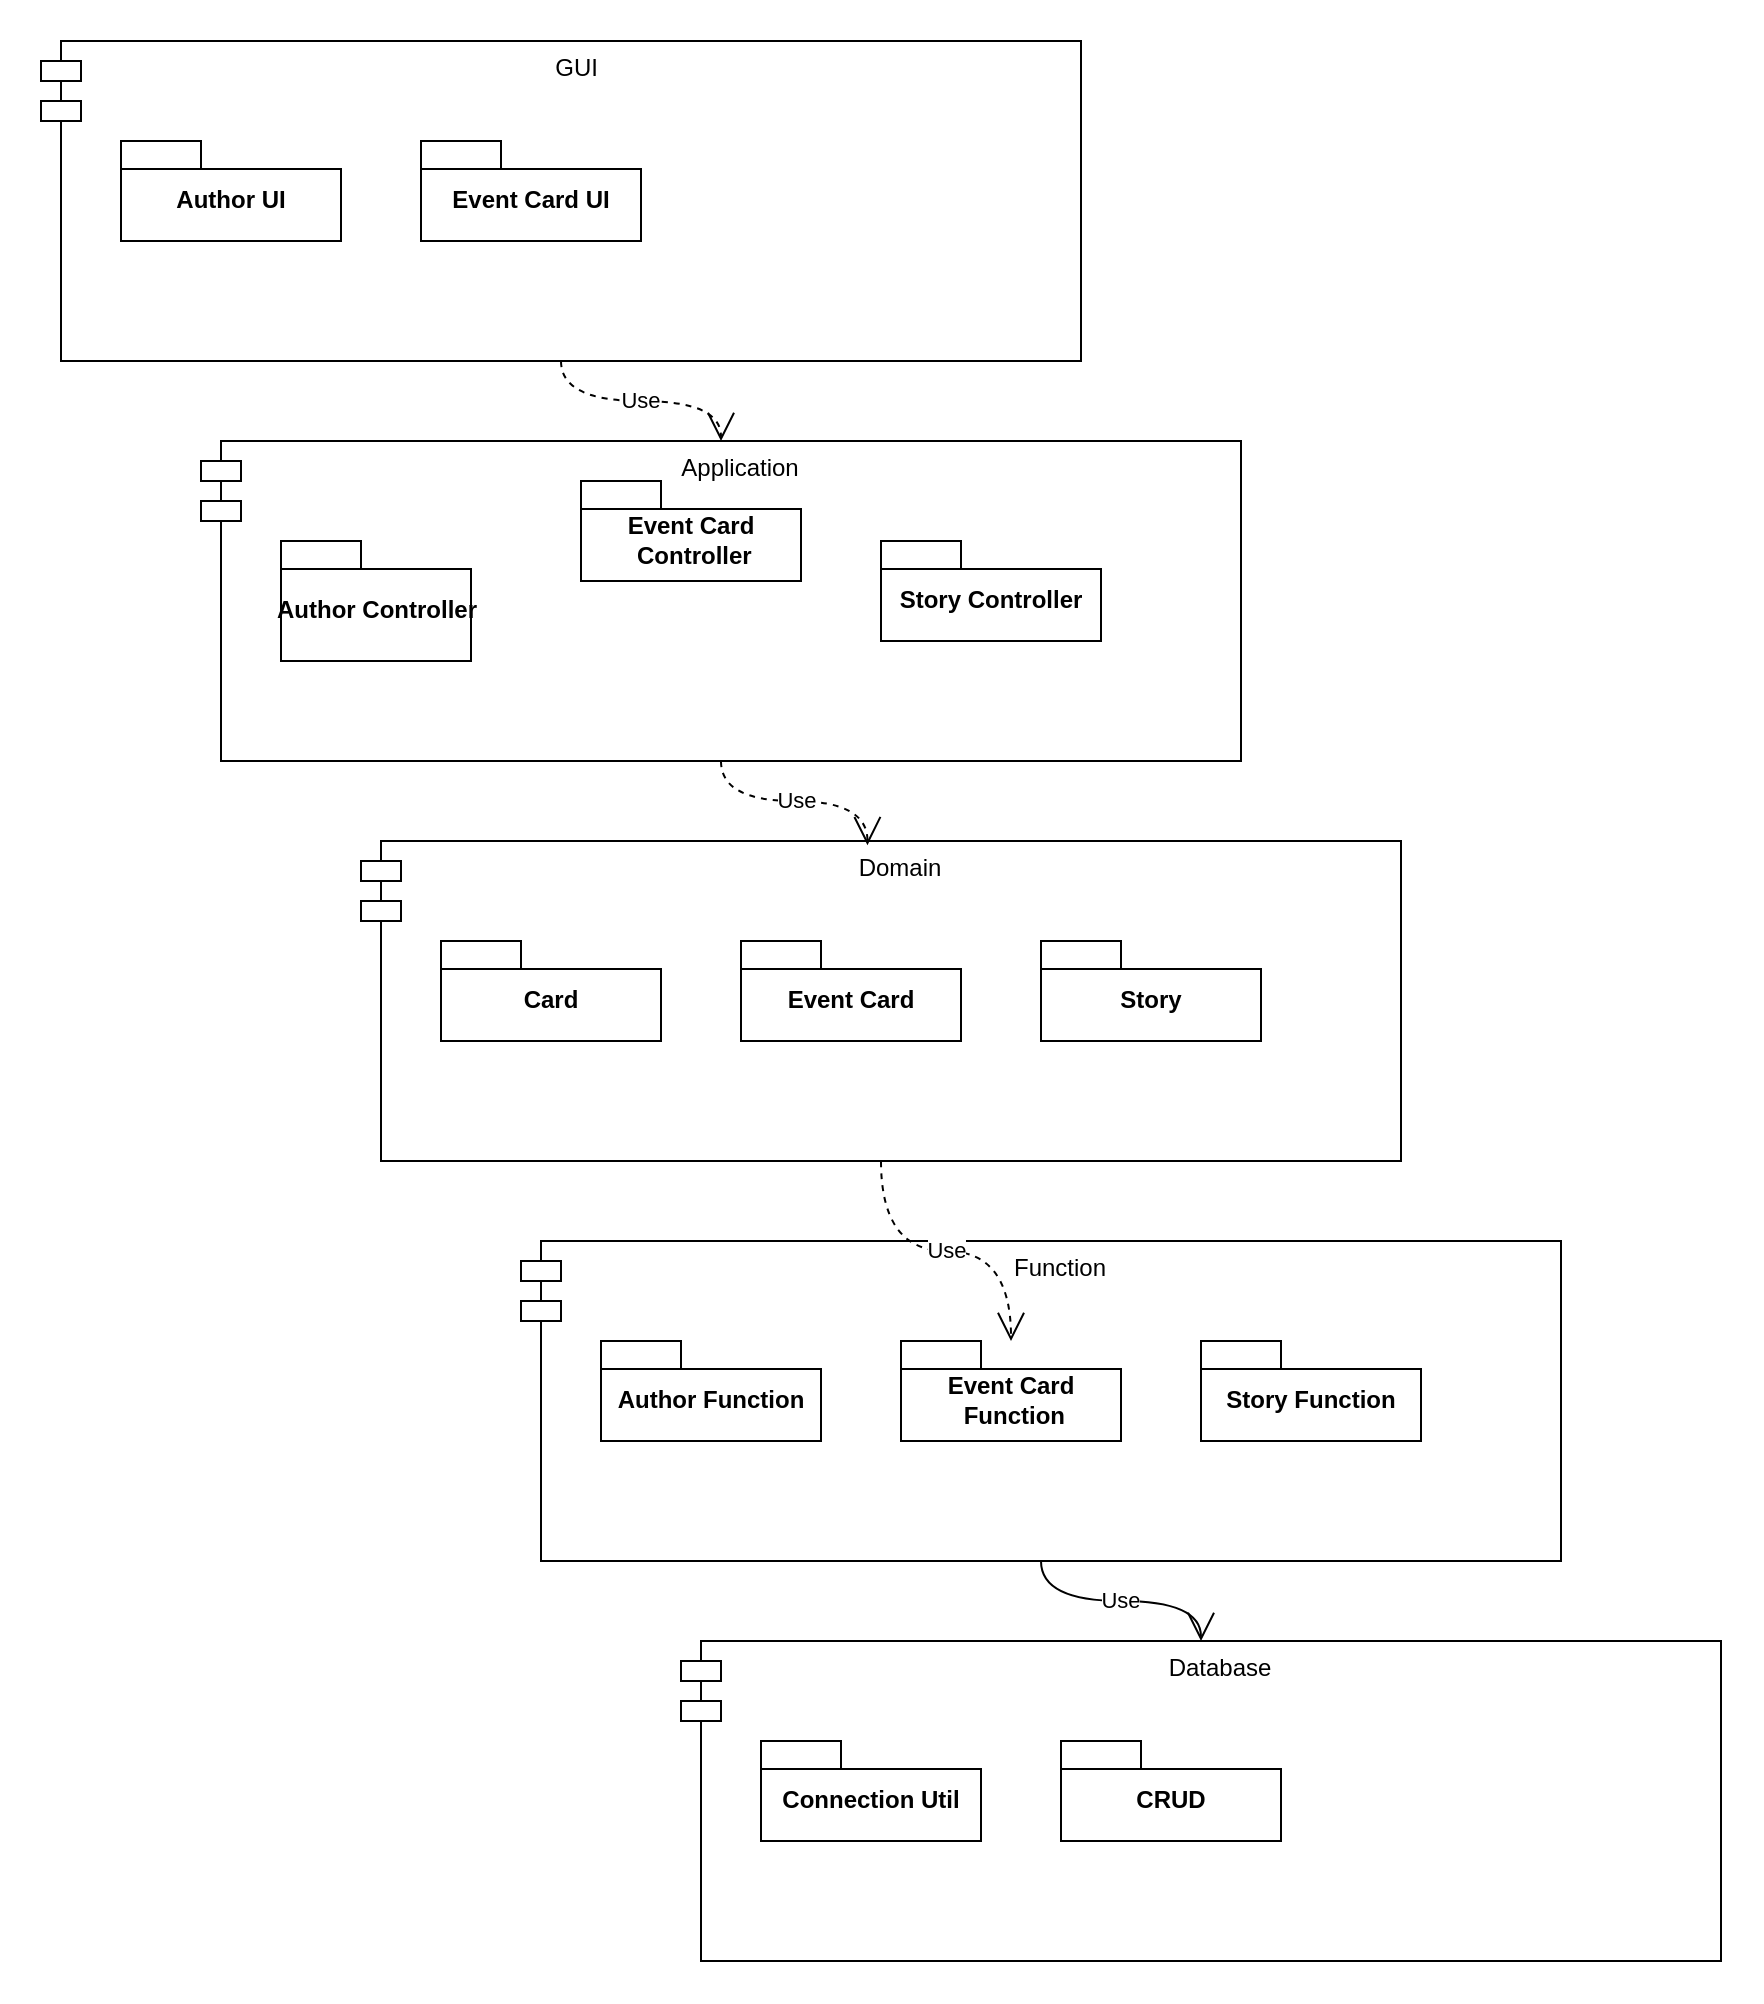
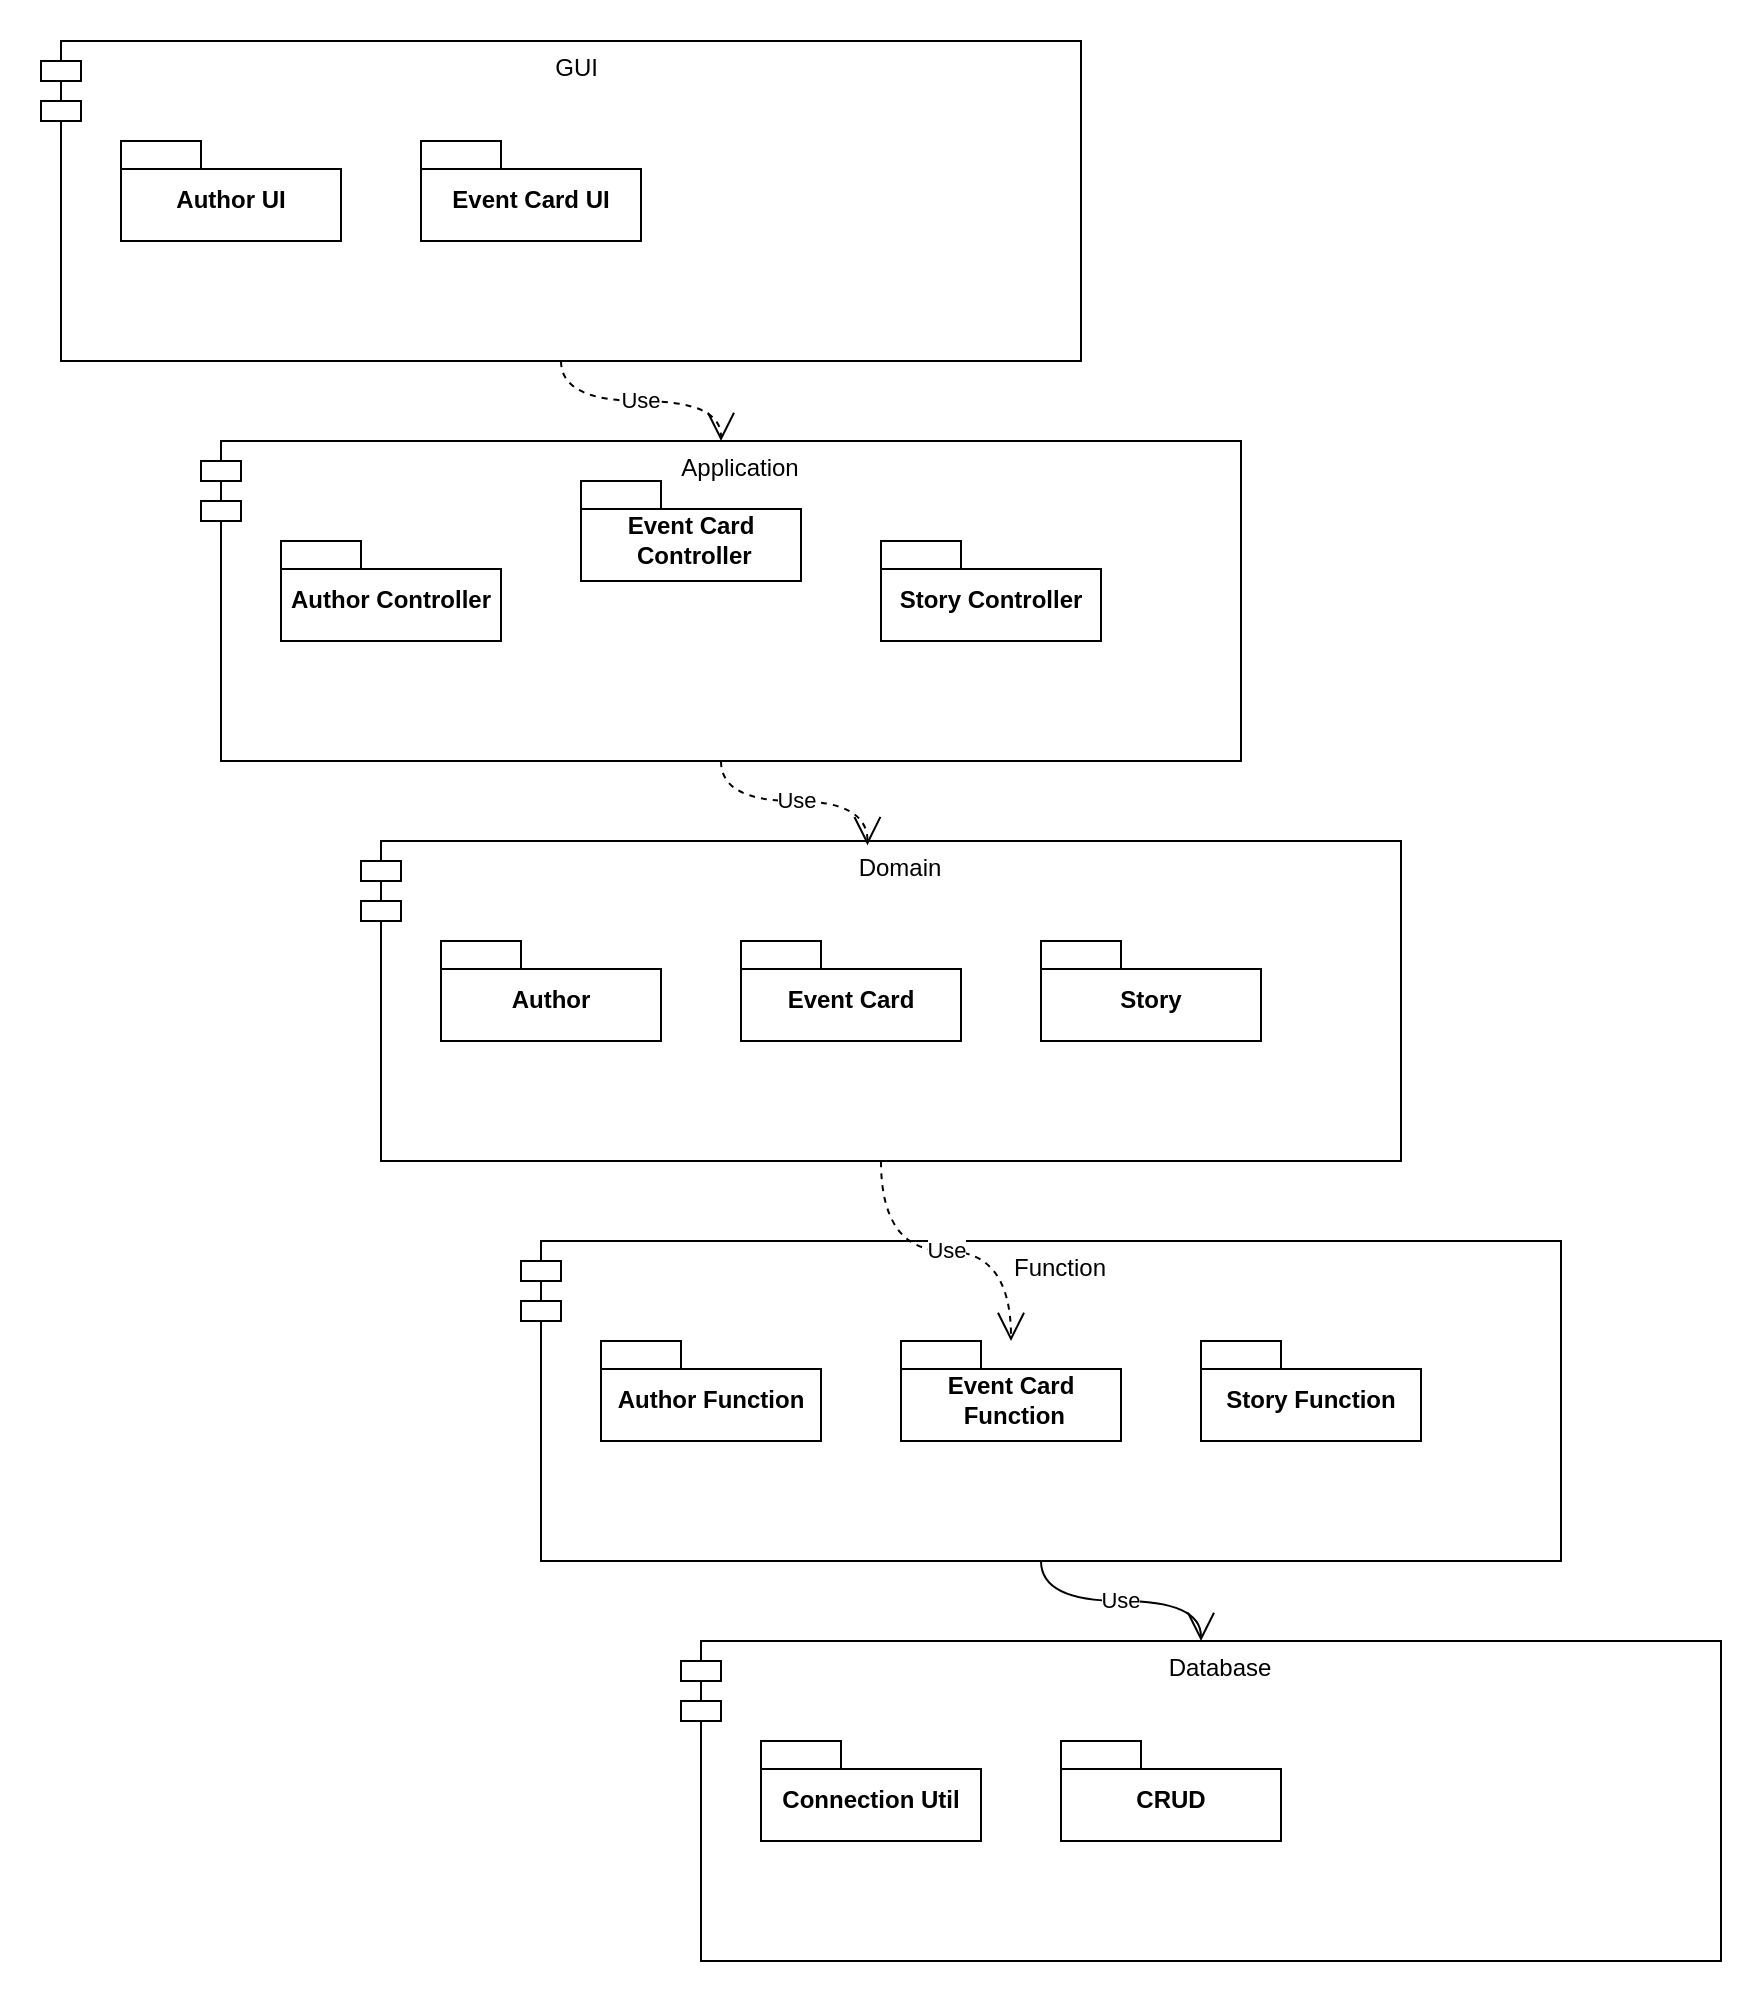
node "Author Controller": size 190x120 -> 220x100
node "Card": label "Card" -> "Author"
